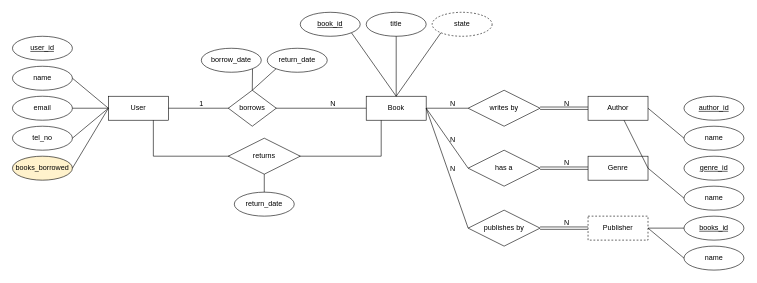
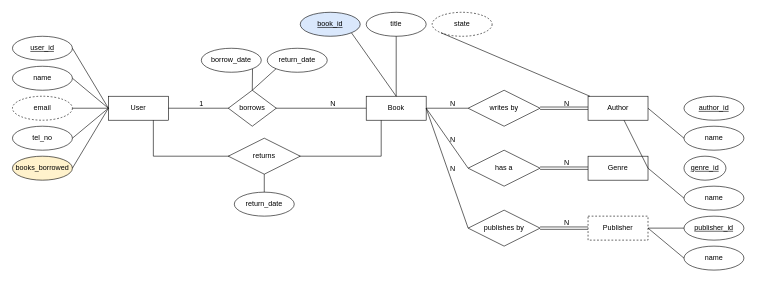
node "book_id": fillcolor #ffffff -> #dae8fc
edge "state" -- "Book": now "state" -- "Author"
edge "user_id" -- "User": added
node "email": style solid -> dashed
node "genre_id": size 60x24 -> 42x24
node "books_id": label "books_id" -> "publisher_id"
